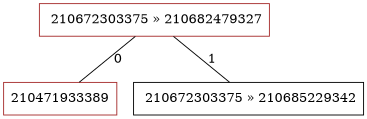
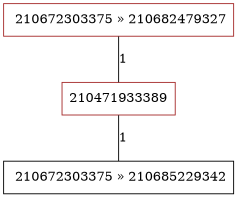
edge "210672303375 » 210682479327" -- "210471933389": label "0" -> "1"
edge "210672303375 » 210682479327" -- "210672303375 » 210685229342": now "210471933389" -- "210672303375 » 210685229342"
